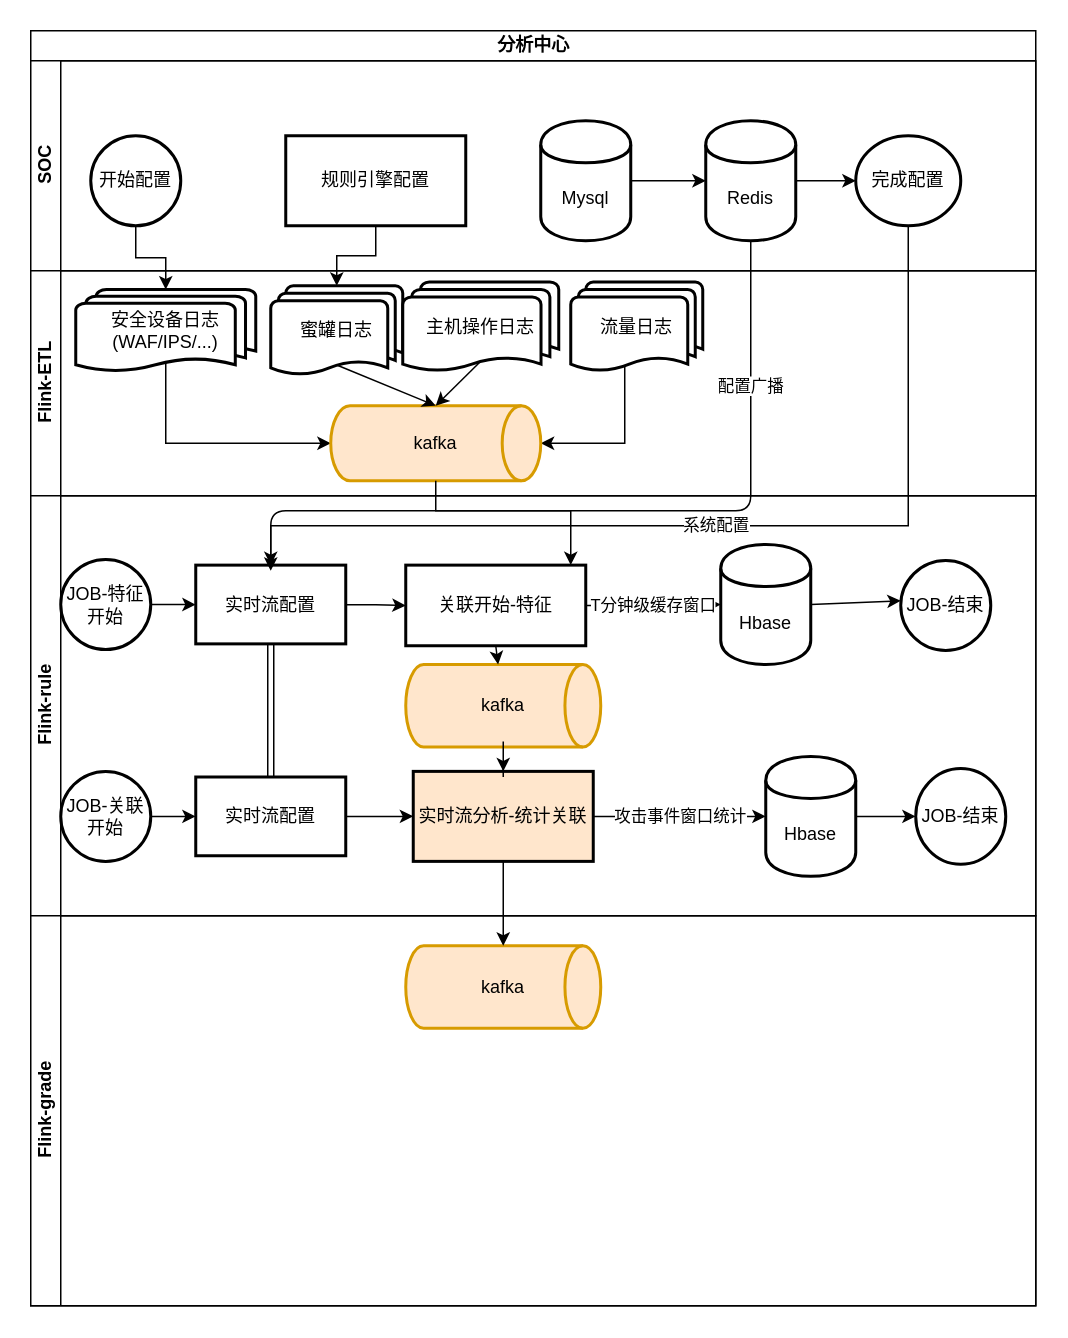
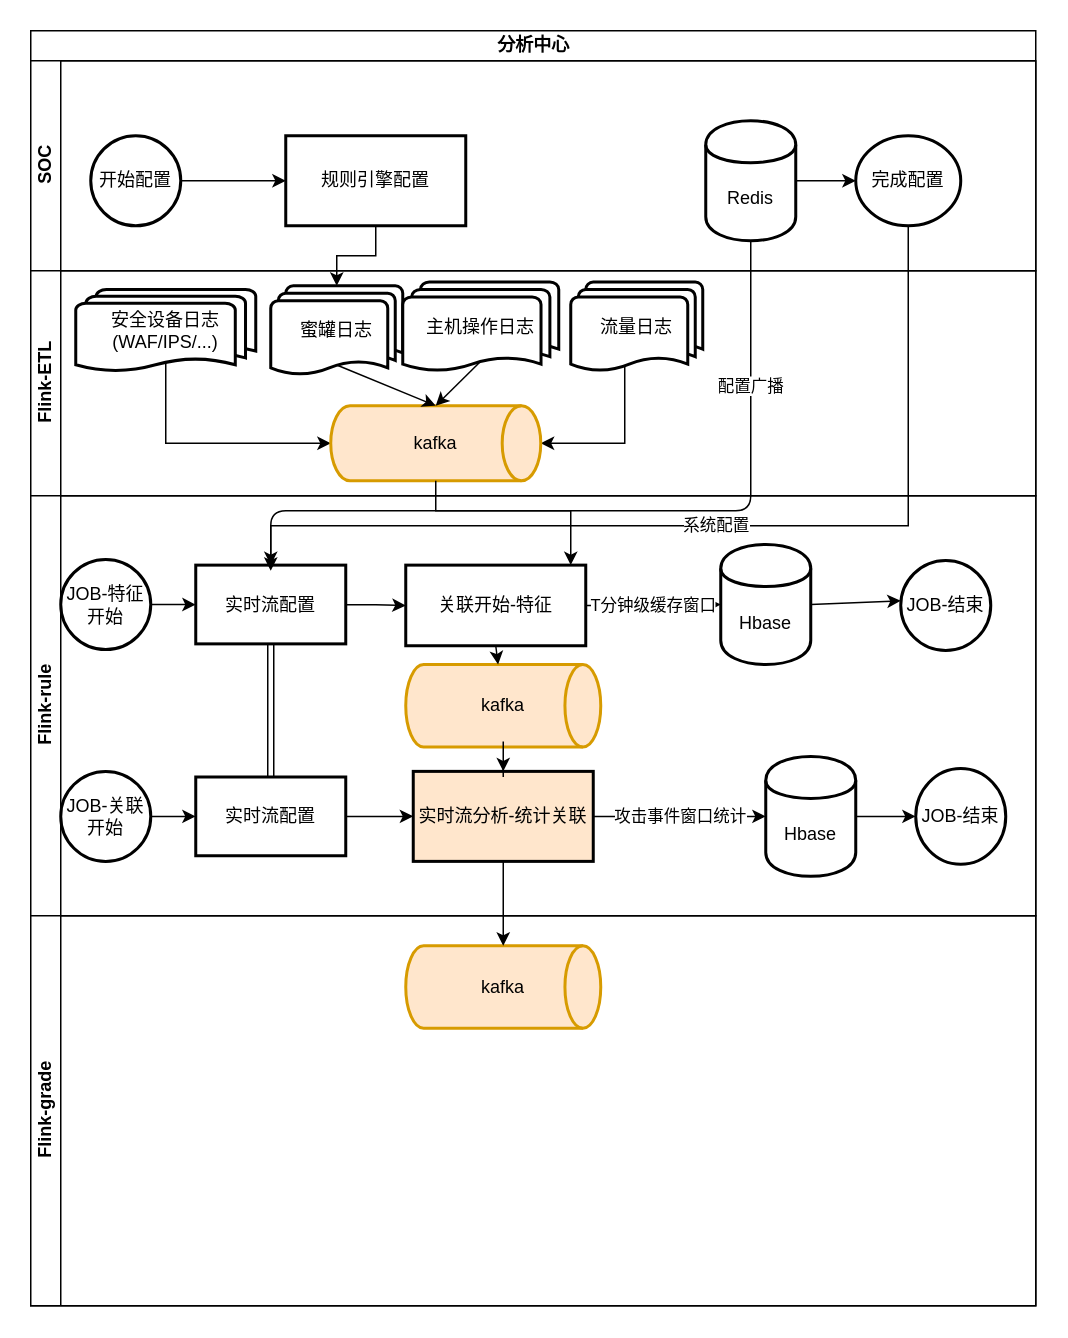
node "Mysql": removed
edge "Mysql" -> "Redis": removed
edge "开始配置" -> "安全设备日志(WAF/IPS/...)": now "开始配置" -> "规则引擎配置"
